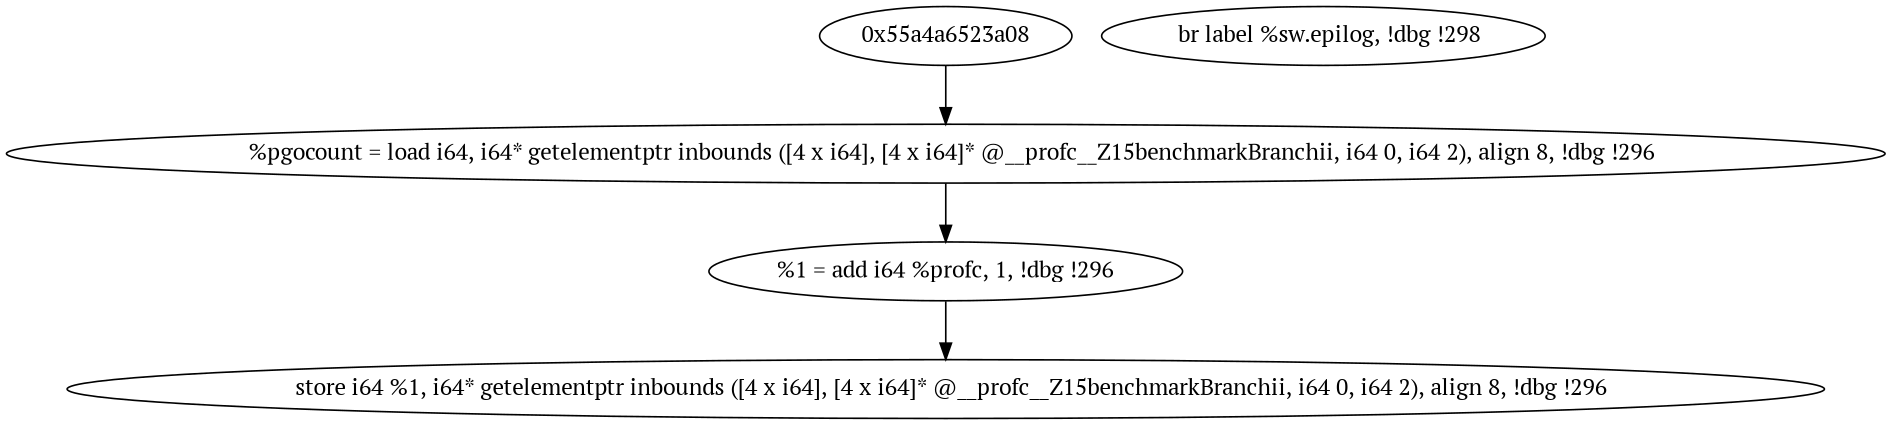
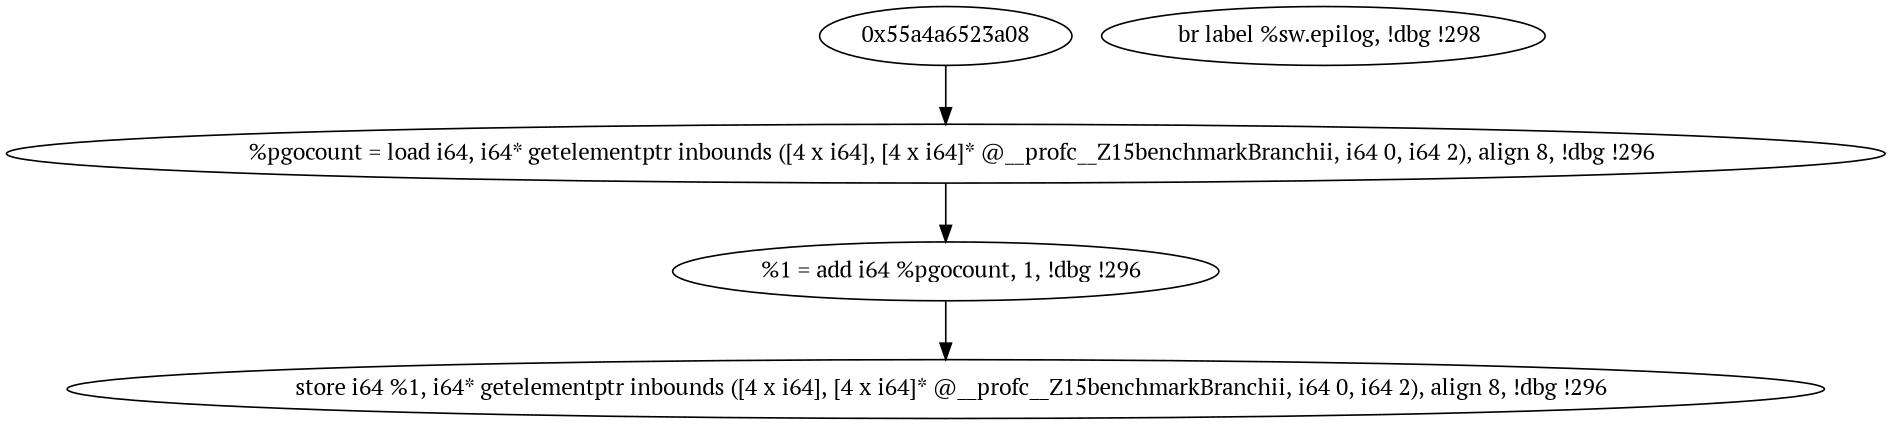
node "%1 = add i64 %profc, 1, !dbg !296": label "%1 = add i64 %profc, 1, !dbg !296" -> "%1 = add i64 %pgocount, 1, !dbg !296"
